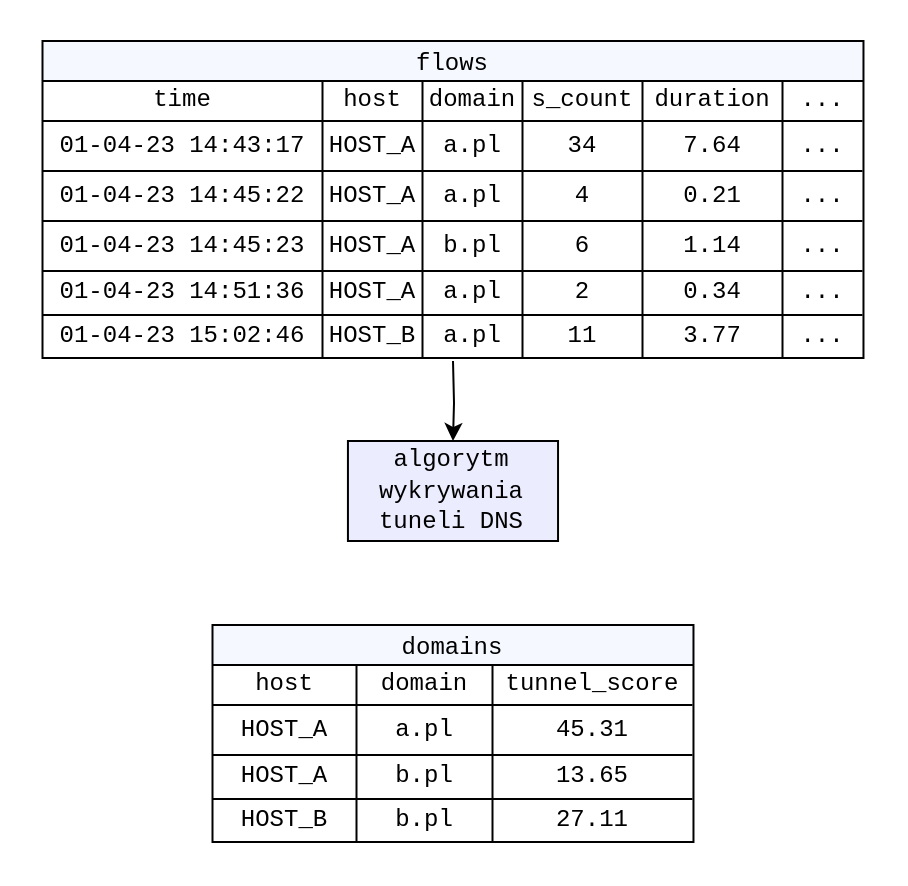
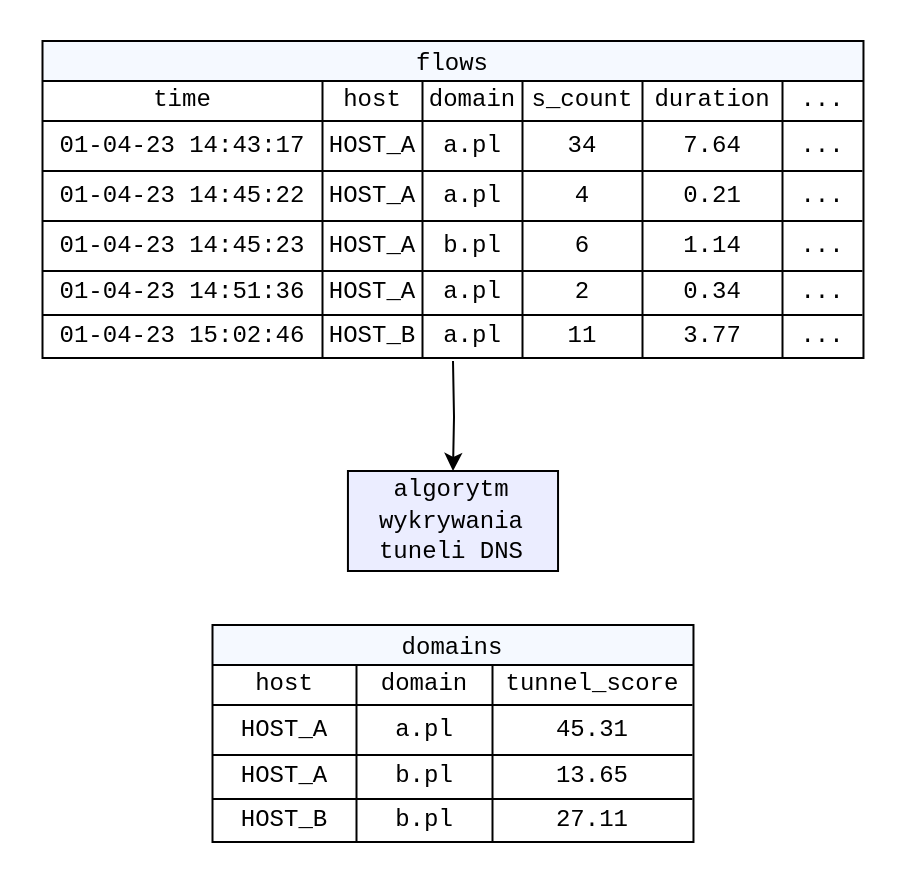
node "algorytm wykrywania tuneli DNS": moved (453, 491) -> (453, 521)
